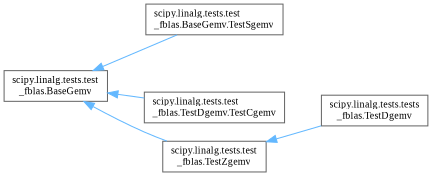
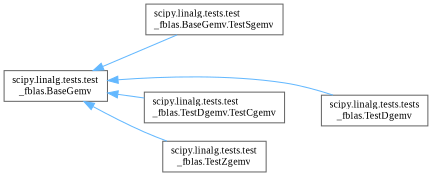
edge "scipy.linalg.tests.tests _fblas.TestDgemv" -> "scipy.linalg.tests.test _fblas.TestZgemv": now "scipy.linalg.tests.tests _fblas.TestDgemv" -> "scipy.linalg.tests.test _fblas.BaseGemv"
